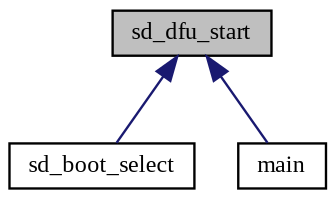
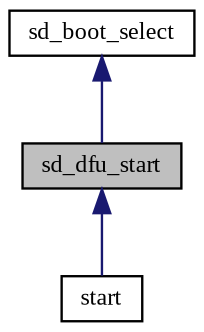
edge "sd_boot_select" -> "sd_dfu_start": reversed
node "main": label "main" -> "start"
